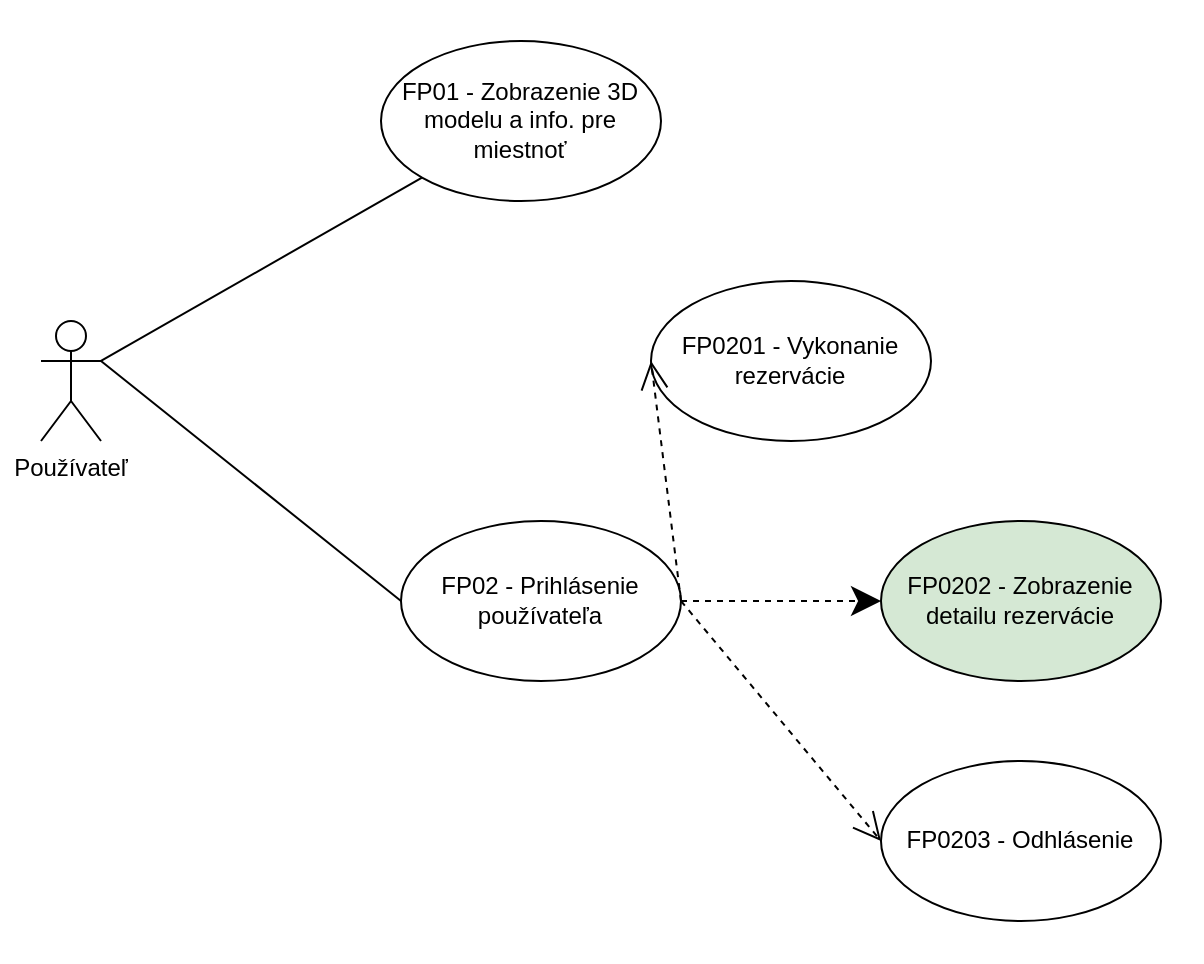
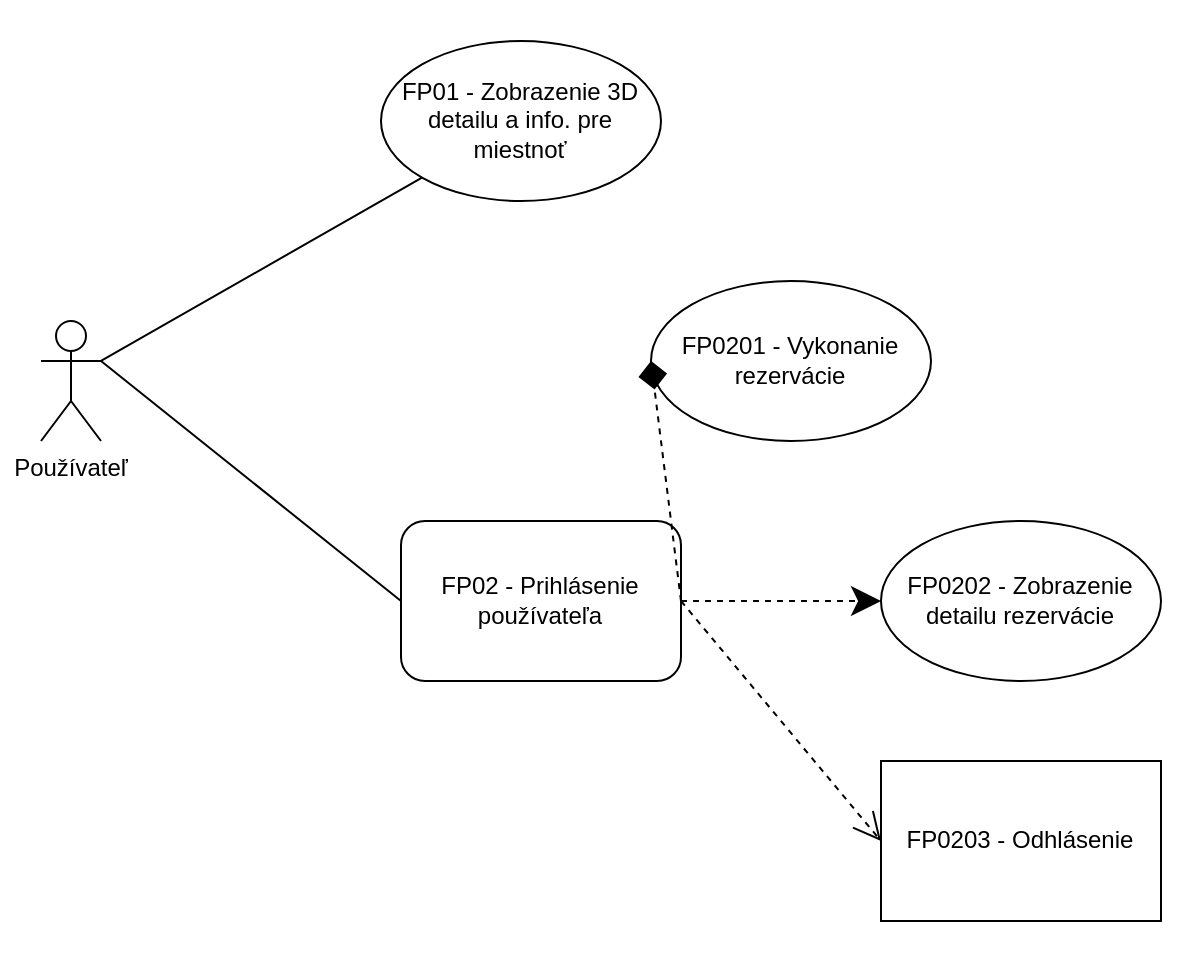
node "FP01 - Zobrazenie 3D modelu a info. pre miestnoť": label "FP01 - Zobrazenie 3D modelu a info. pre miestnoť" -> "FP01 - Zobrazenie 3D detailu a info. pre miestnoť"
edge "FP02 - Prihlásenie používateľa" -> "FP0201 - Vykonanie rezervácie": arrowhead open -> diamond
node "FP02 - Prihlásenie používateľa": shape ellipse -> rounded rectangle
node "FP0202 - Zobrazenie detailu rezervácie": fillcolor #d5e8d4 -> #ffffff
node "FP0203 - Odhlásenie": shape ellipse -> rectangle
